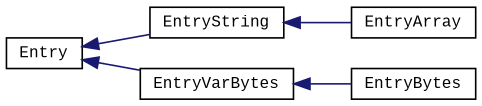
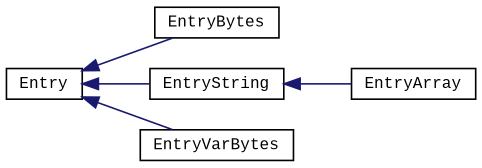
edge "EntryBytes" -> "EntryVarBytes": now "EntryBytes" -> "Entry"
